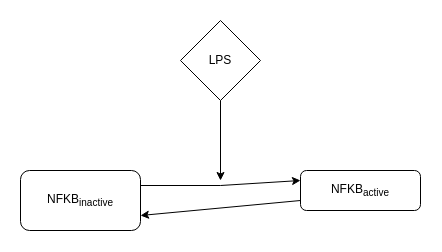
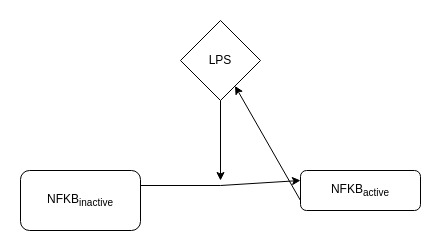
edge "NFKBactive" -> "NFKBinactive": now "NFKBactive" -> "LPS"
